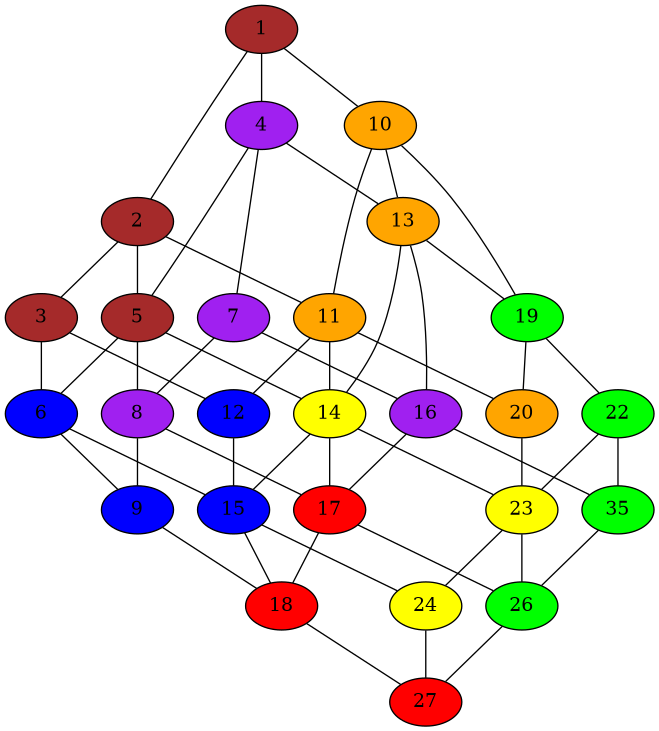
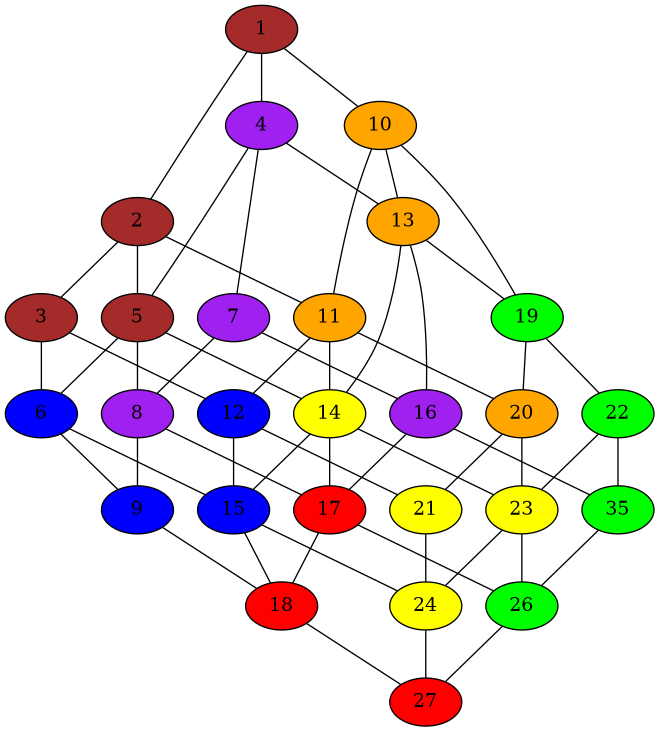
node "21": added
